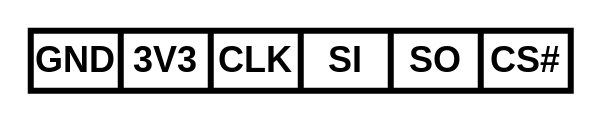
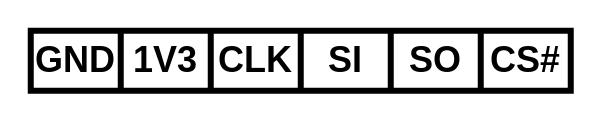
node "3V3": label "3V3" -> "1V3"
